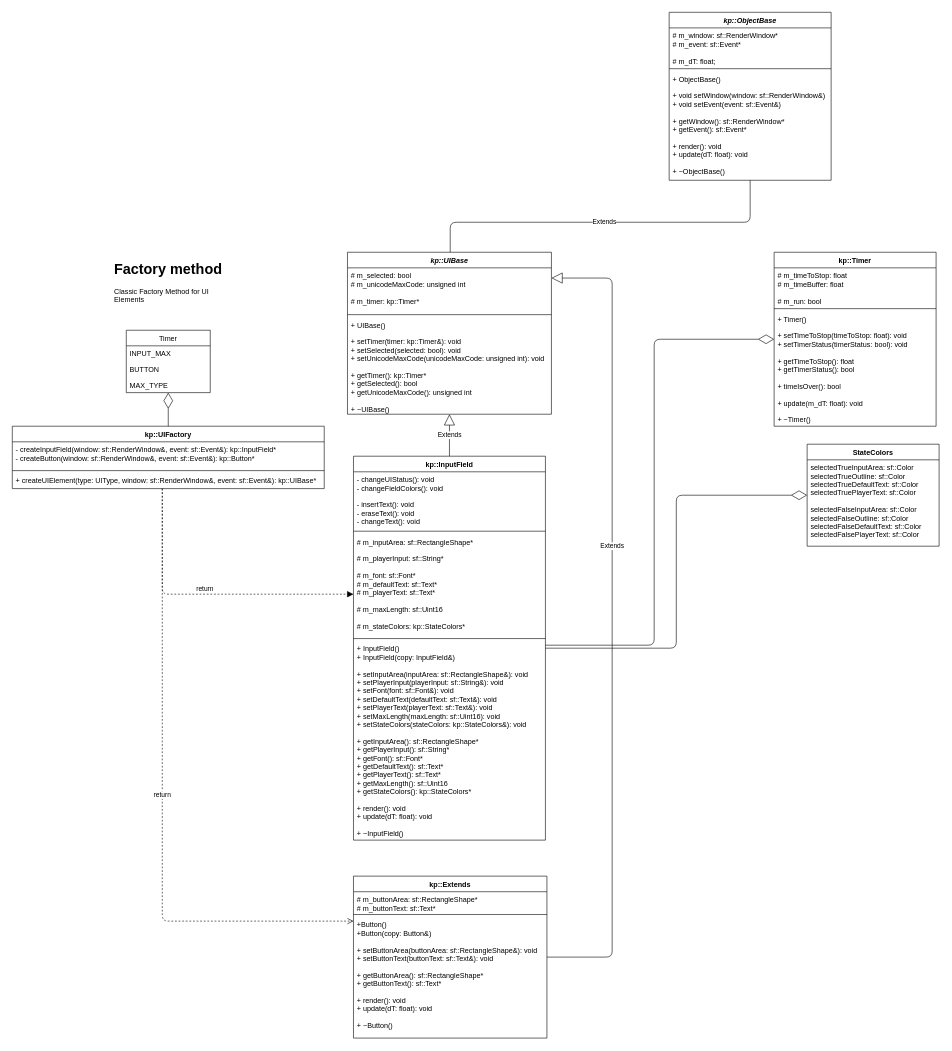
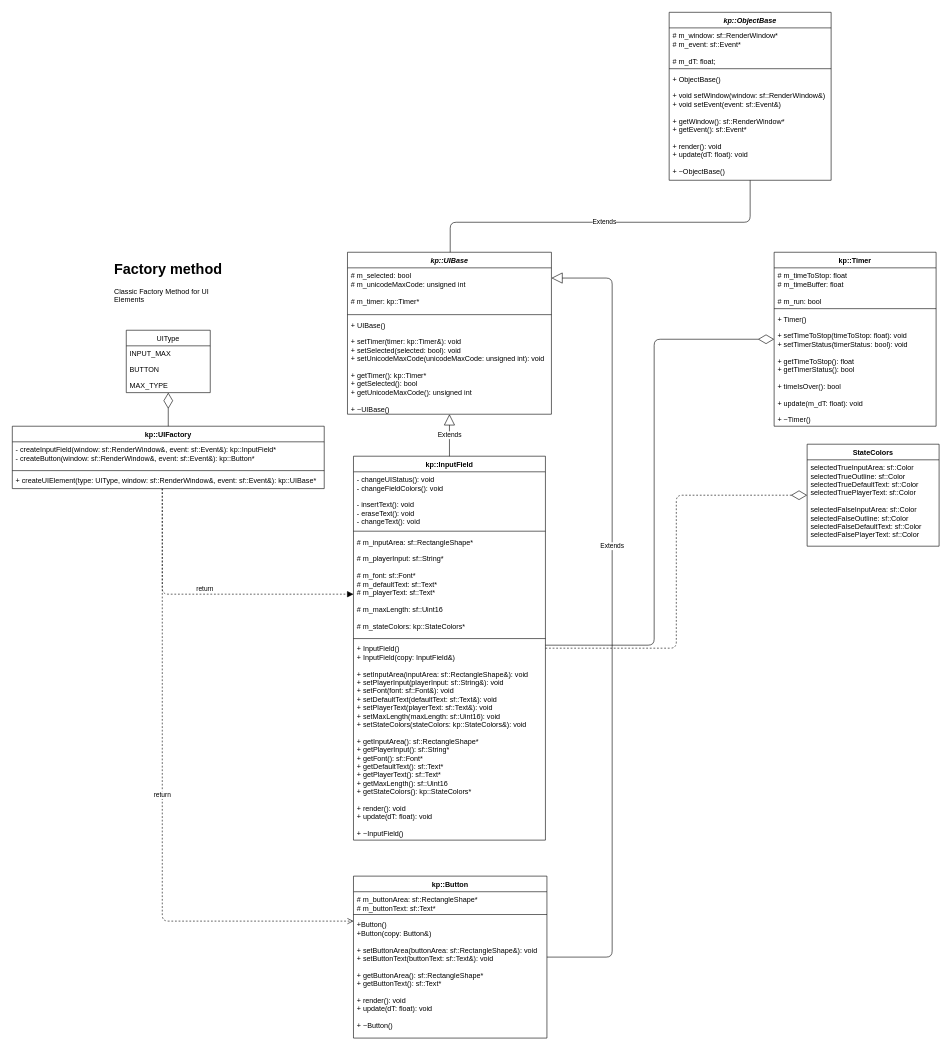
node "Timer": label "Timer" -> "UIType"
edge "kp::InputField" -> "StateColors": style solid -> dashed
node "kp::Extends": label "kp::Extends" -> "kp::Button"
